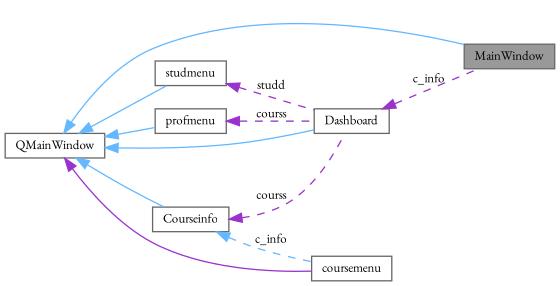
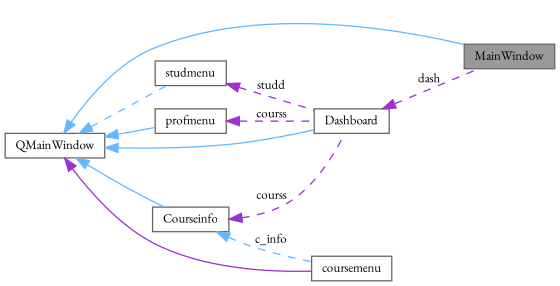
edge "MainWindow" -> "Dashboard": label " c_info" -> " dash"
edge "studmenu" -> "QMainWindow": style solid -> dashed
